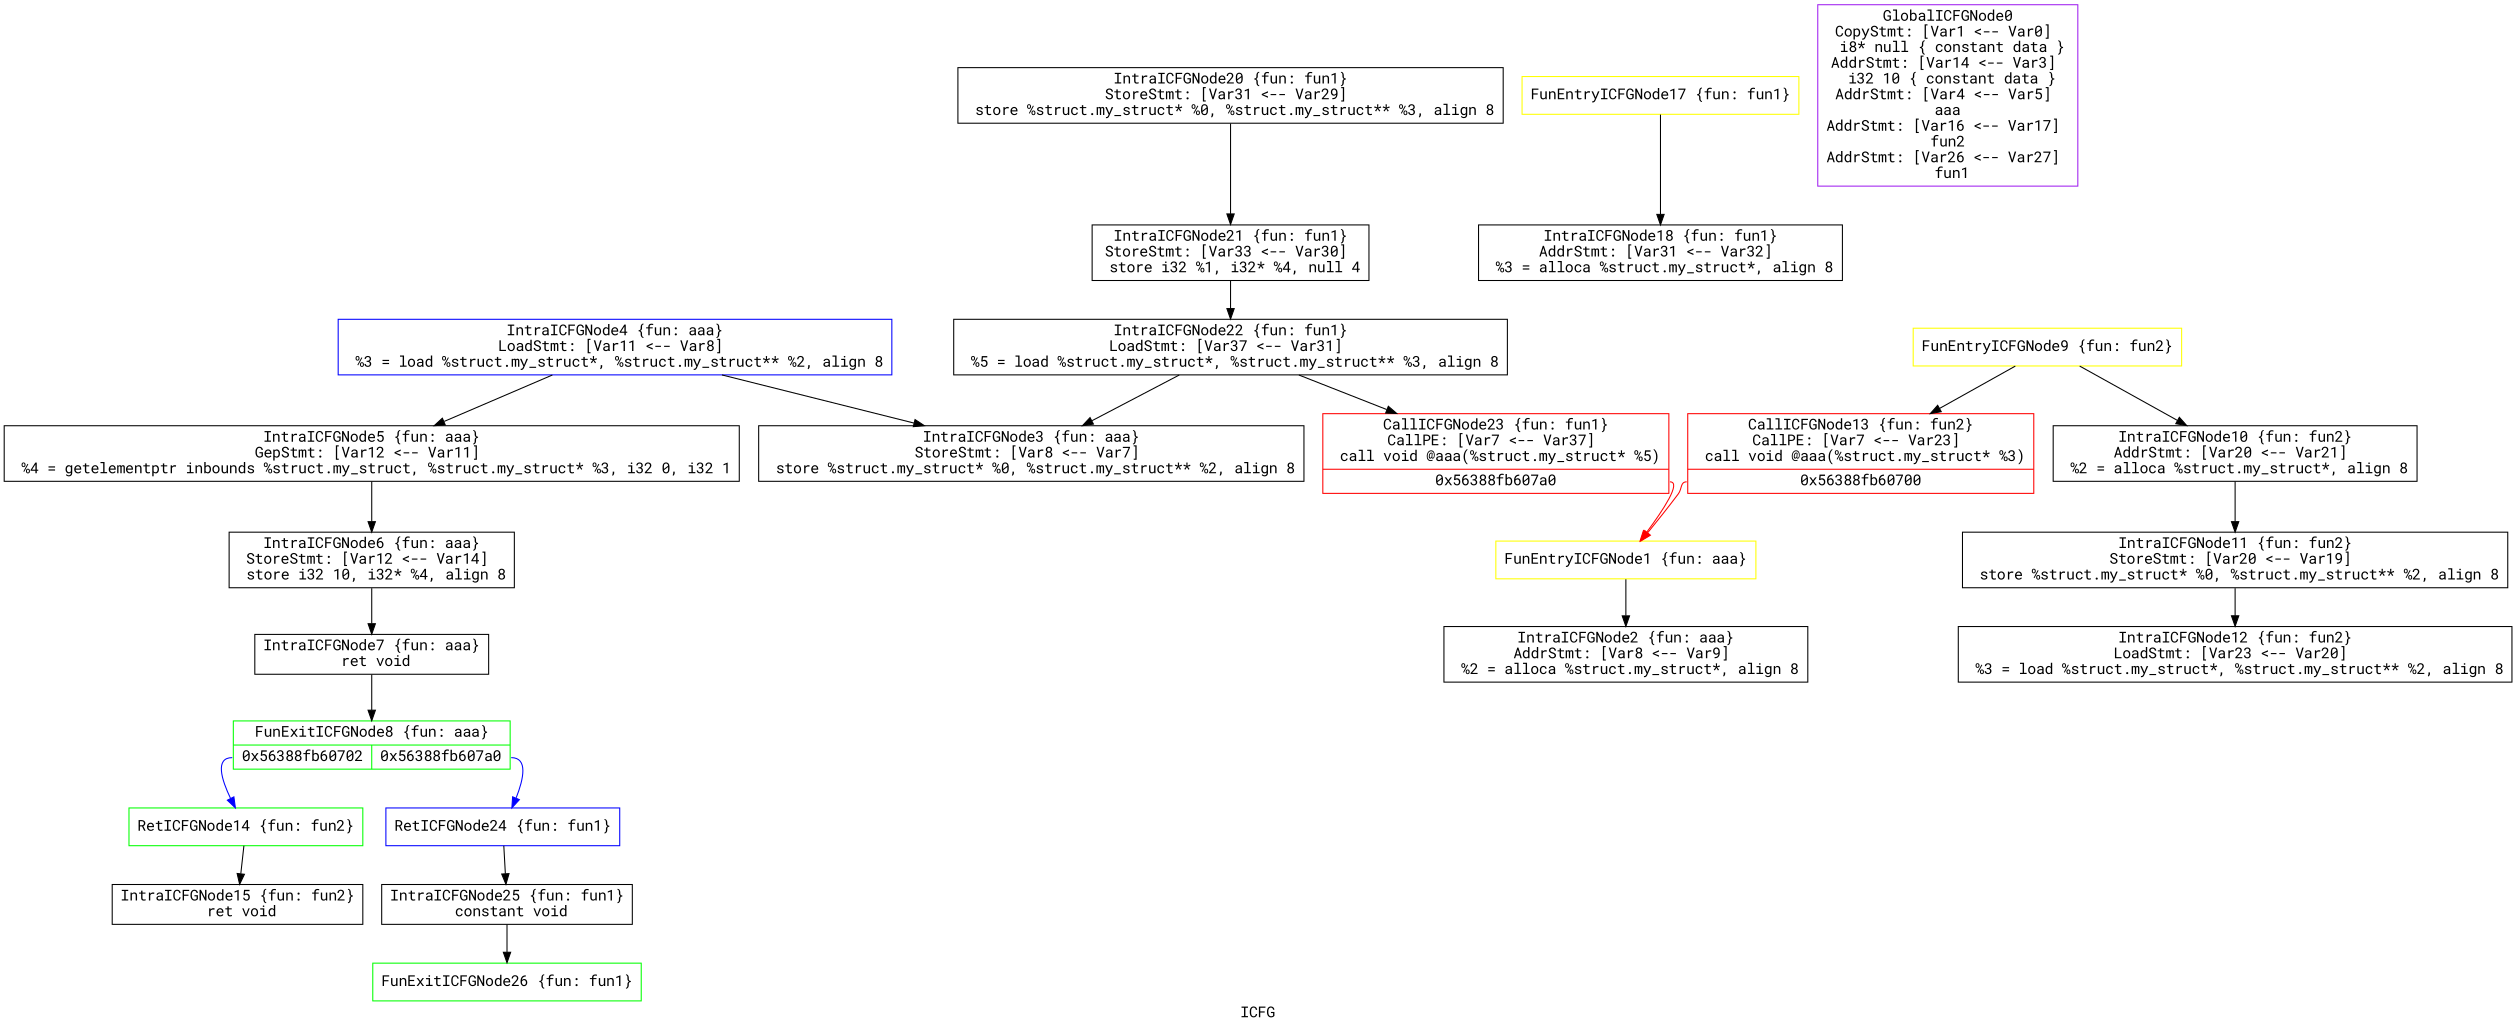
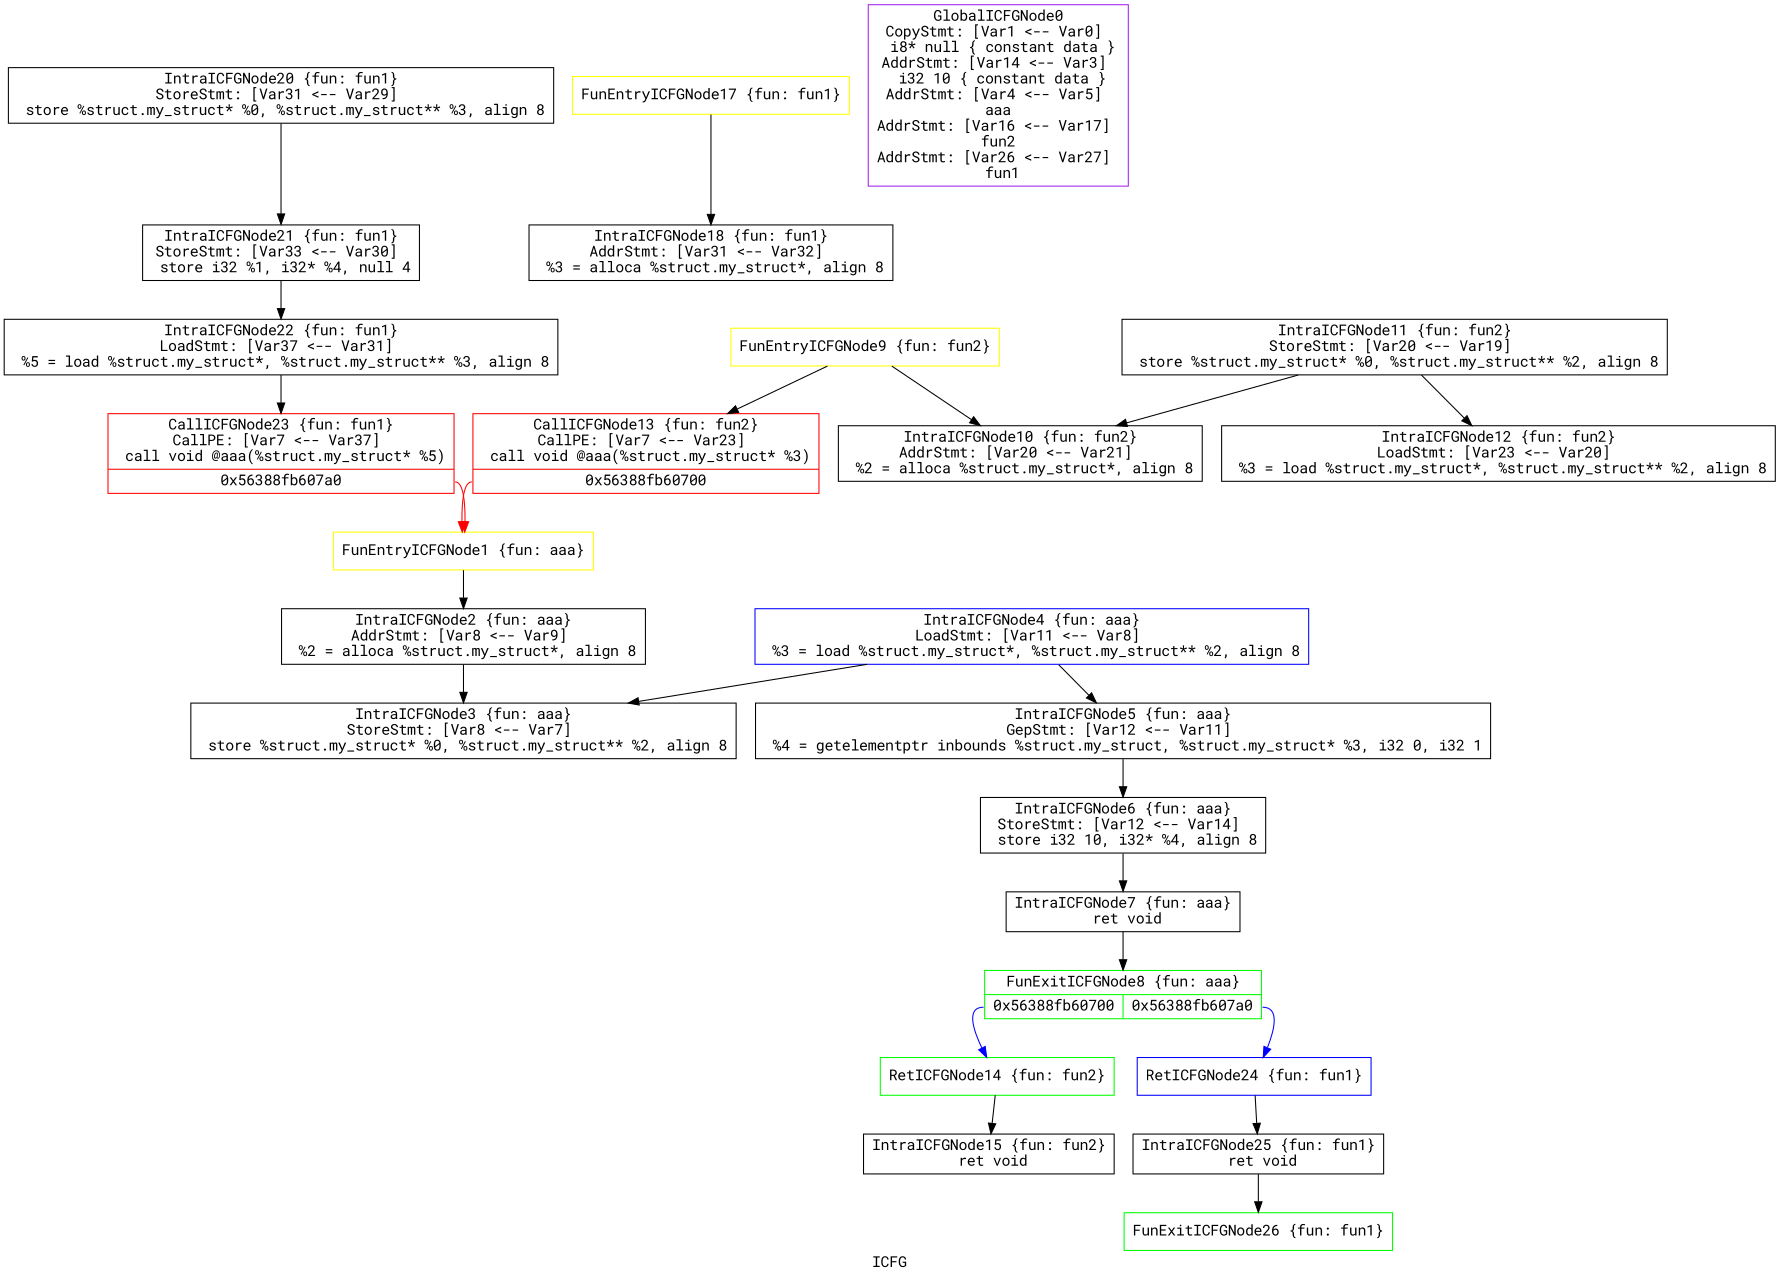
edge "IntraICFGNode22 {fun: fun1}" -> "IntraICFGNode3 {fun: aaa}": now "IntraICFGNode2 {fun: aaa}" -> "IntraICFGNode3 {fun: aaa}"
edge "IntraICFGNode10 {fun: fun2}" -> "IntraICFGNode11 {fun: fun2}": reversed
node "FunExitICFGNode8 {fun: aaa}": text "0x56388fb60702" -> "0x56388fb60700"
node "IntraICFGNode25 {fun: fun1}": text "constant void" -> "ret void"
